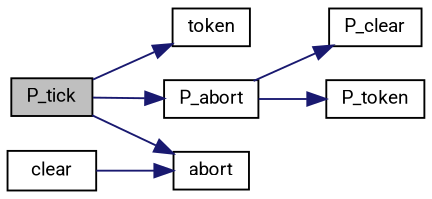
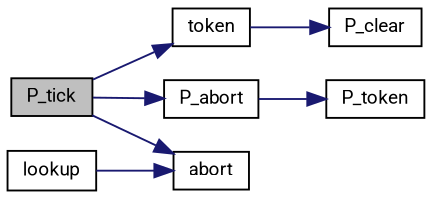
edge "P_abort" -> "P_clear": now "token" -> "P_clear"
node "clear": label "clear" -> "lookup"
